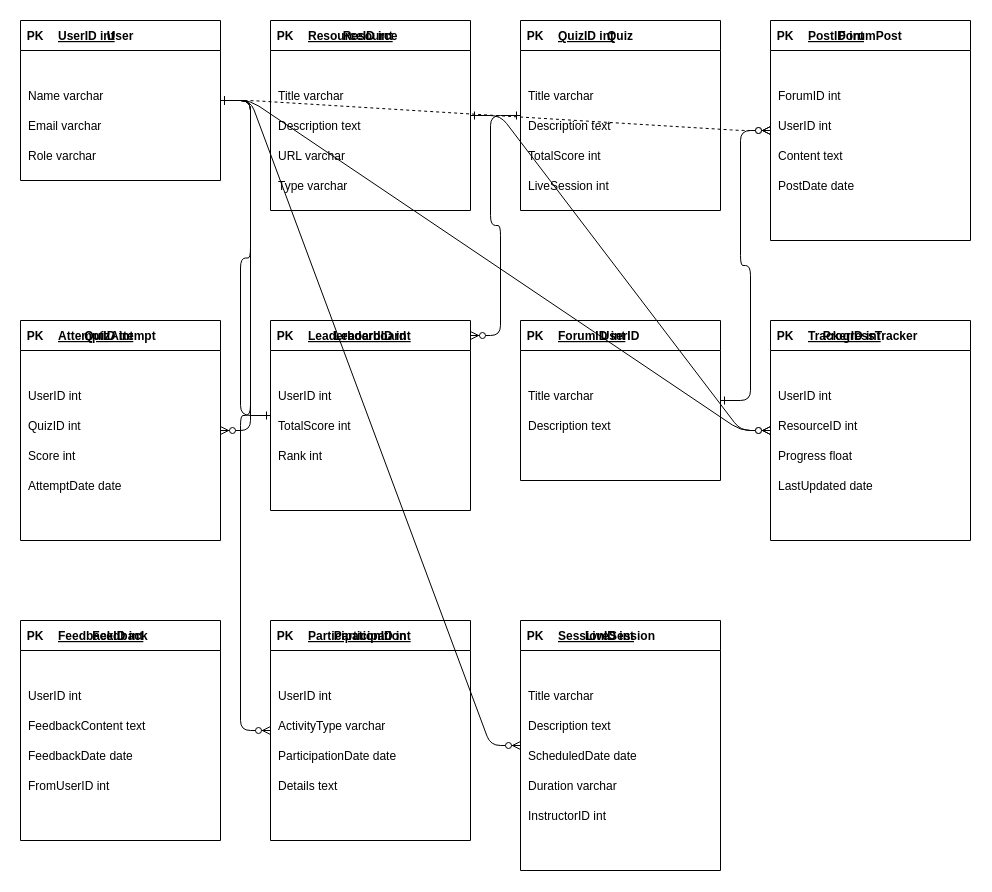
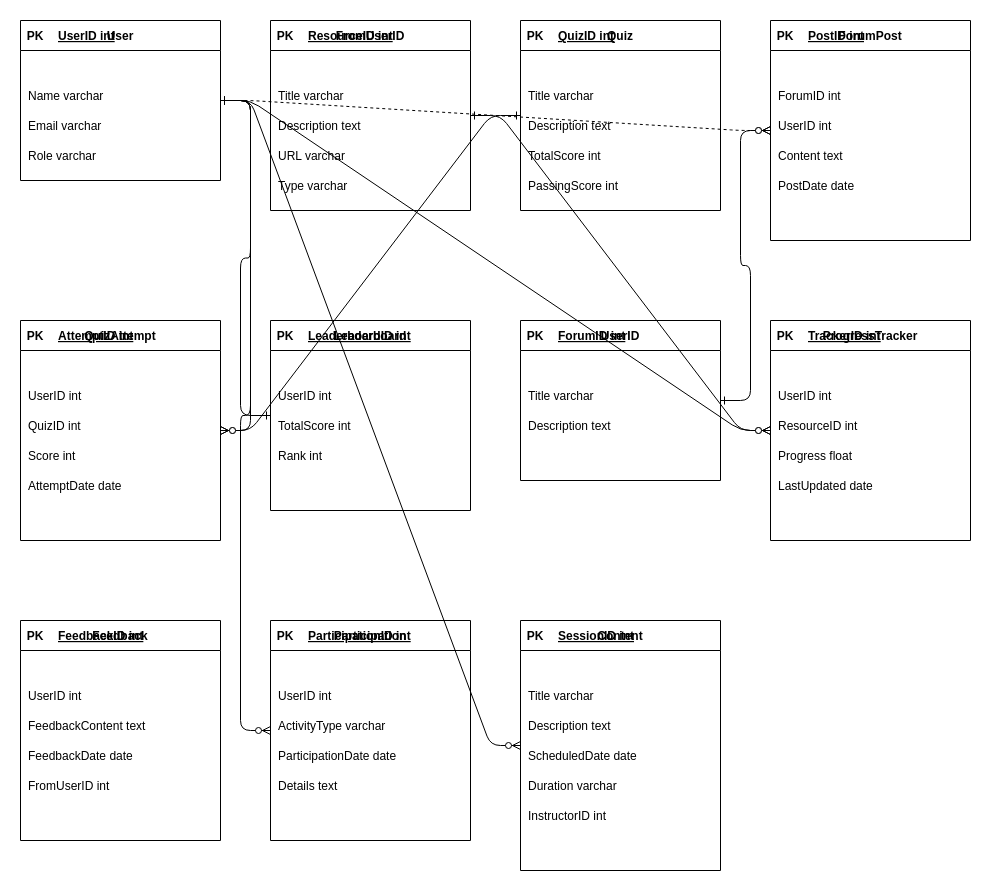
node "Resource": label "Resource" -> "FromUserID"
node "LiveSession int": label "LiveSession int" -> "PassingScore int"
edge "Quiz" -- "LeaderboardID int": now "Quiz" -- "QuizAttempt"
node "LiveSession": label "LiveSession" -> "Content"
